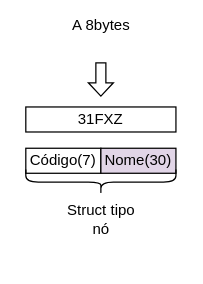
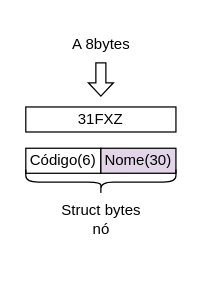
node "A 8bytes": moved (101, 26) -> (101, 44)
node "Código(7)": label "Código(7)" -> "Código(6)"
node "Struct tipo nó": label "Struct tipo nó" -> "Struct bytes nó"
